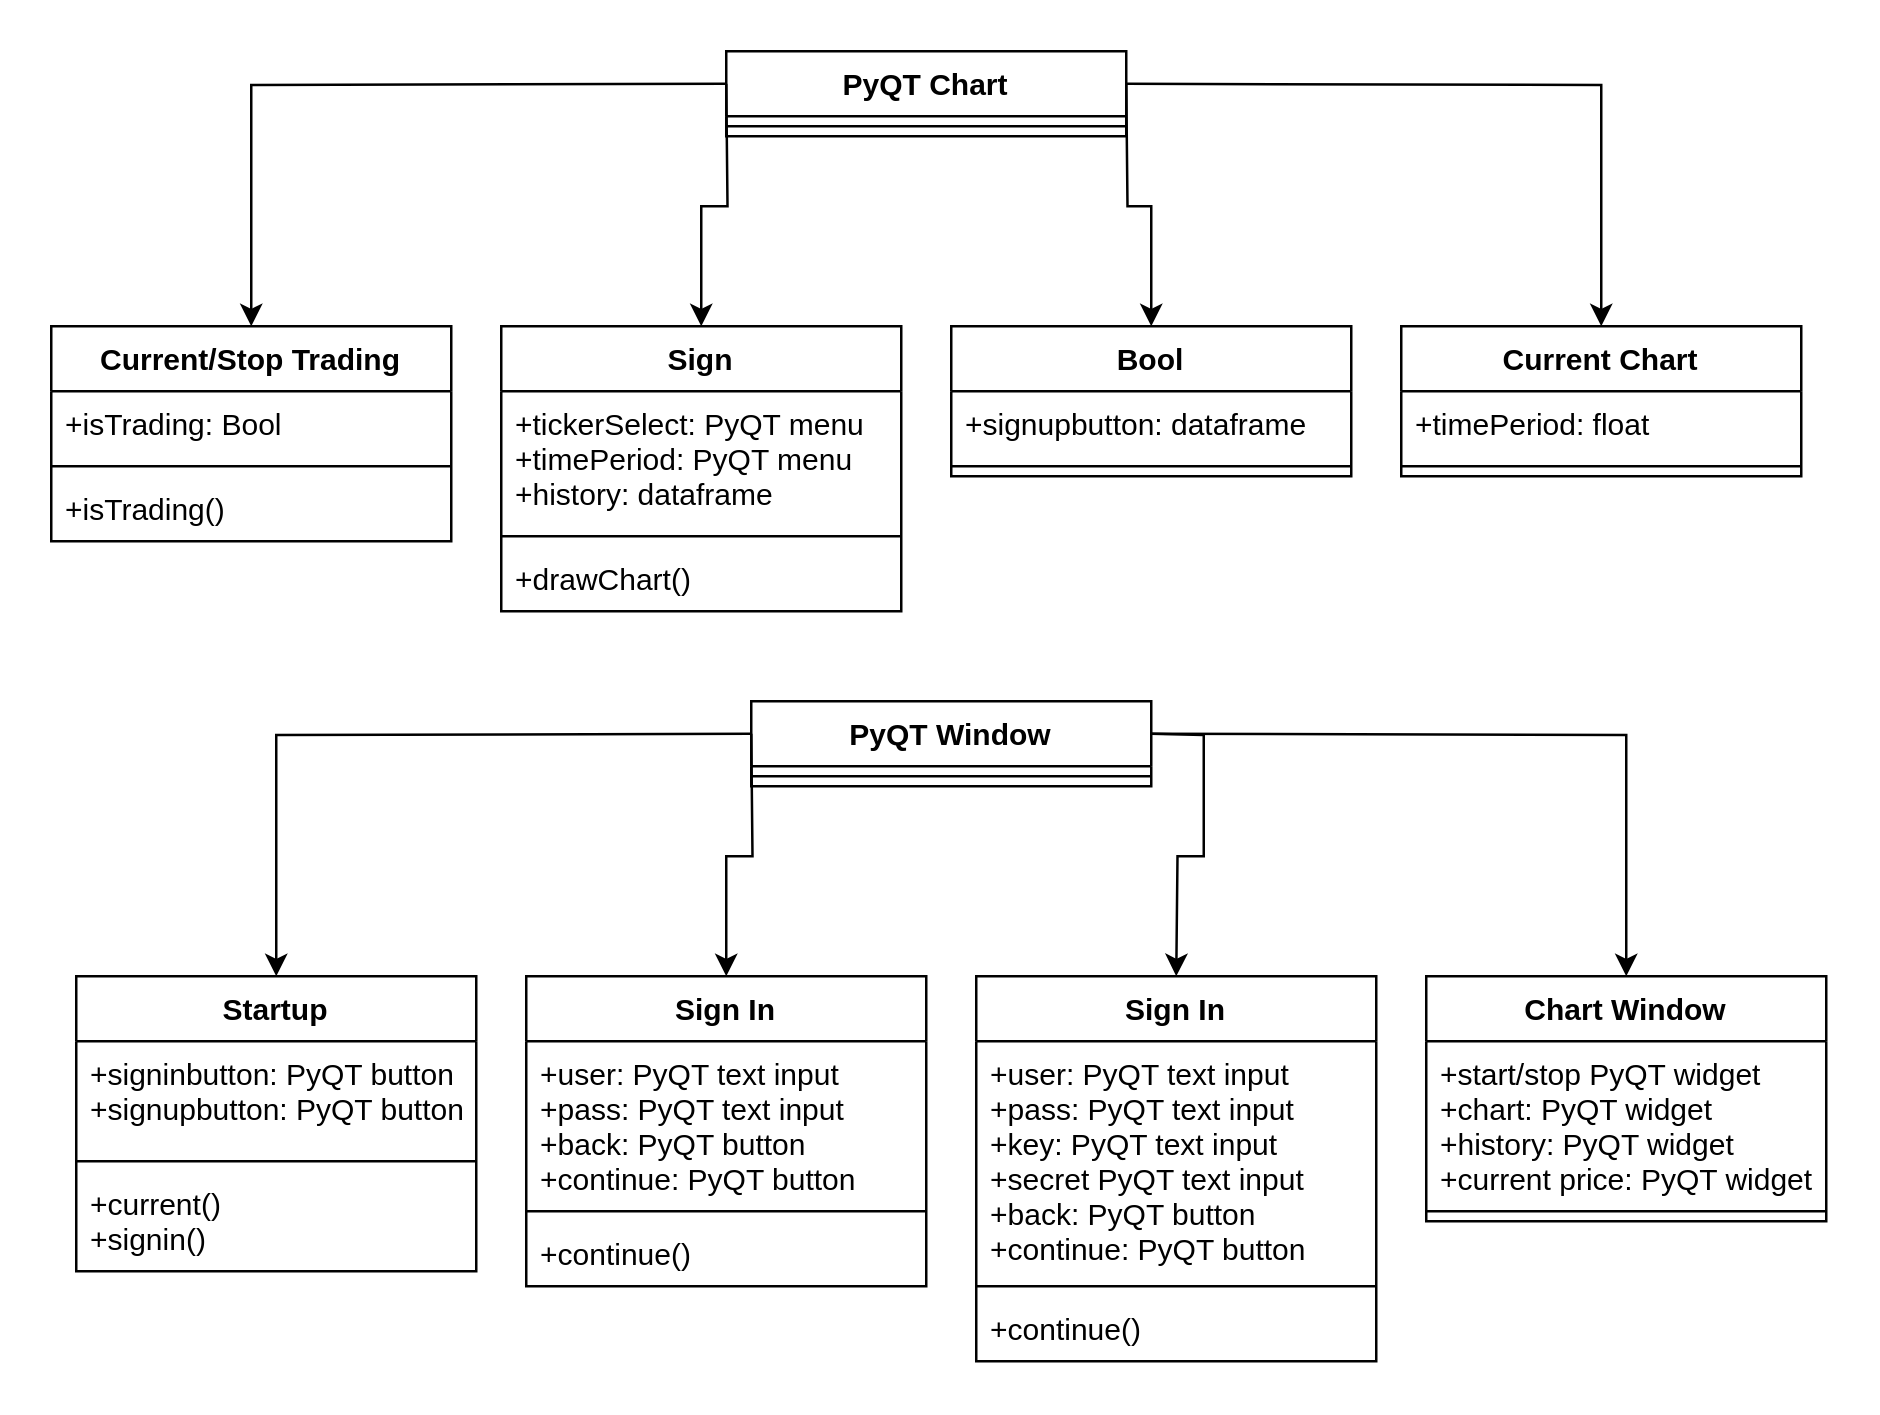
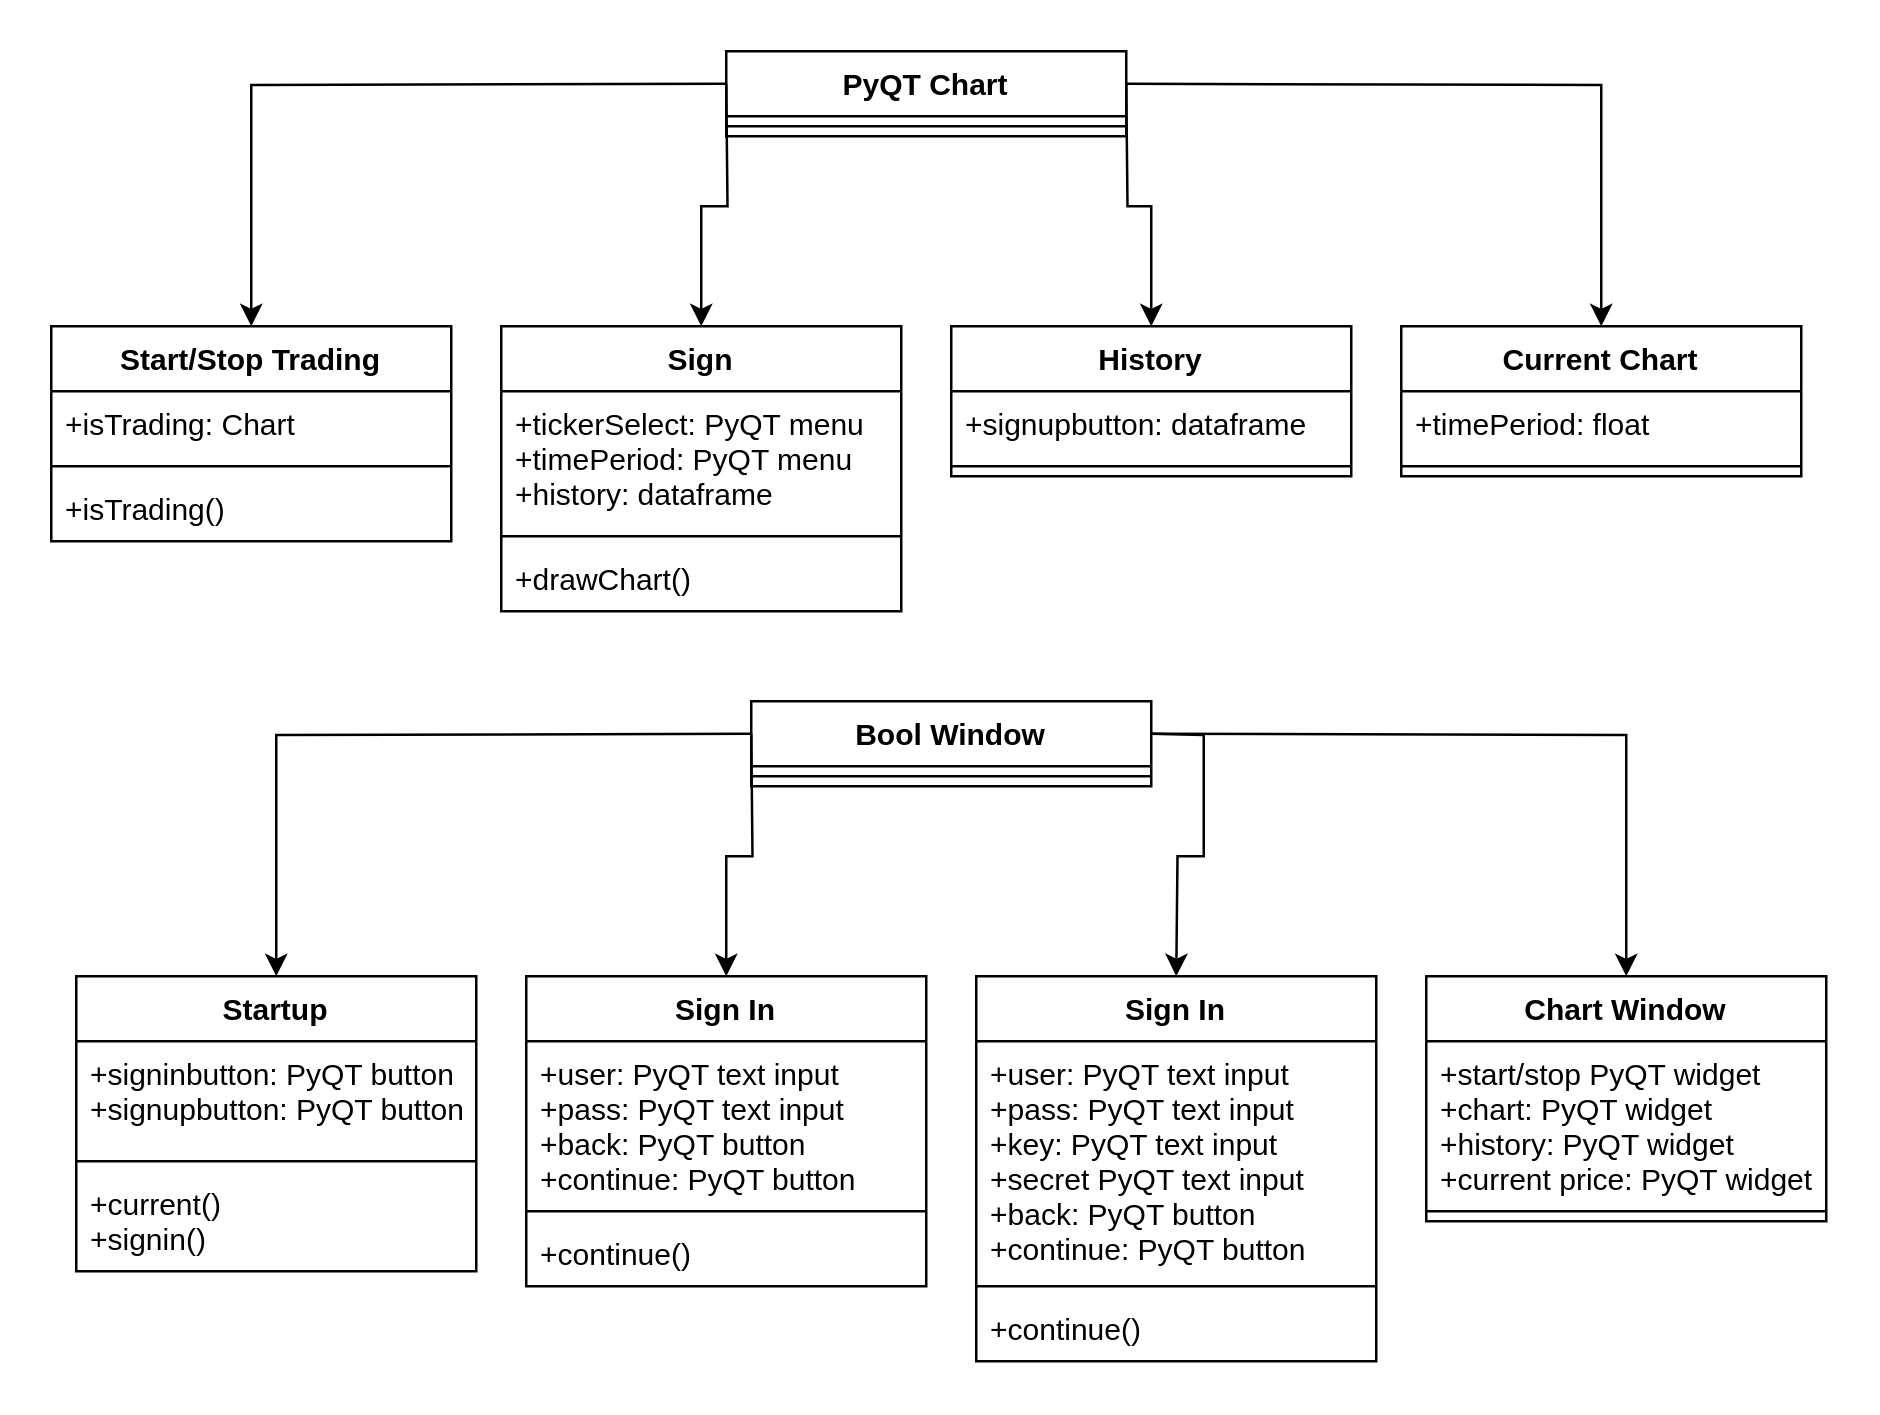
node "Current/Stop Trading": label "Current/Stop Trading" -> "Start/Stop Trading"
node "Bool": label "Bool" -> "History"
node "+isTrading: Bool": label "+isTrading: Bool" -> "+isTrading: Chart"
node "PyQT Window": label "PyQT Window" -> "Bool Window"
